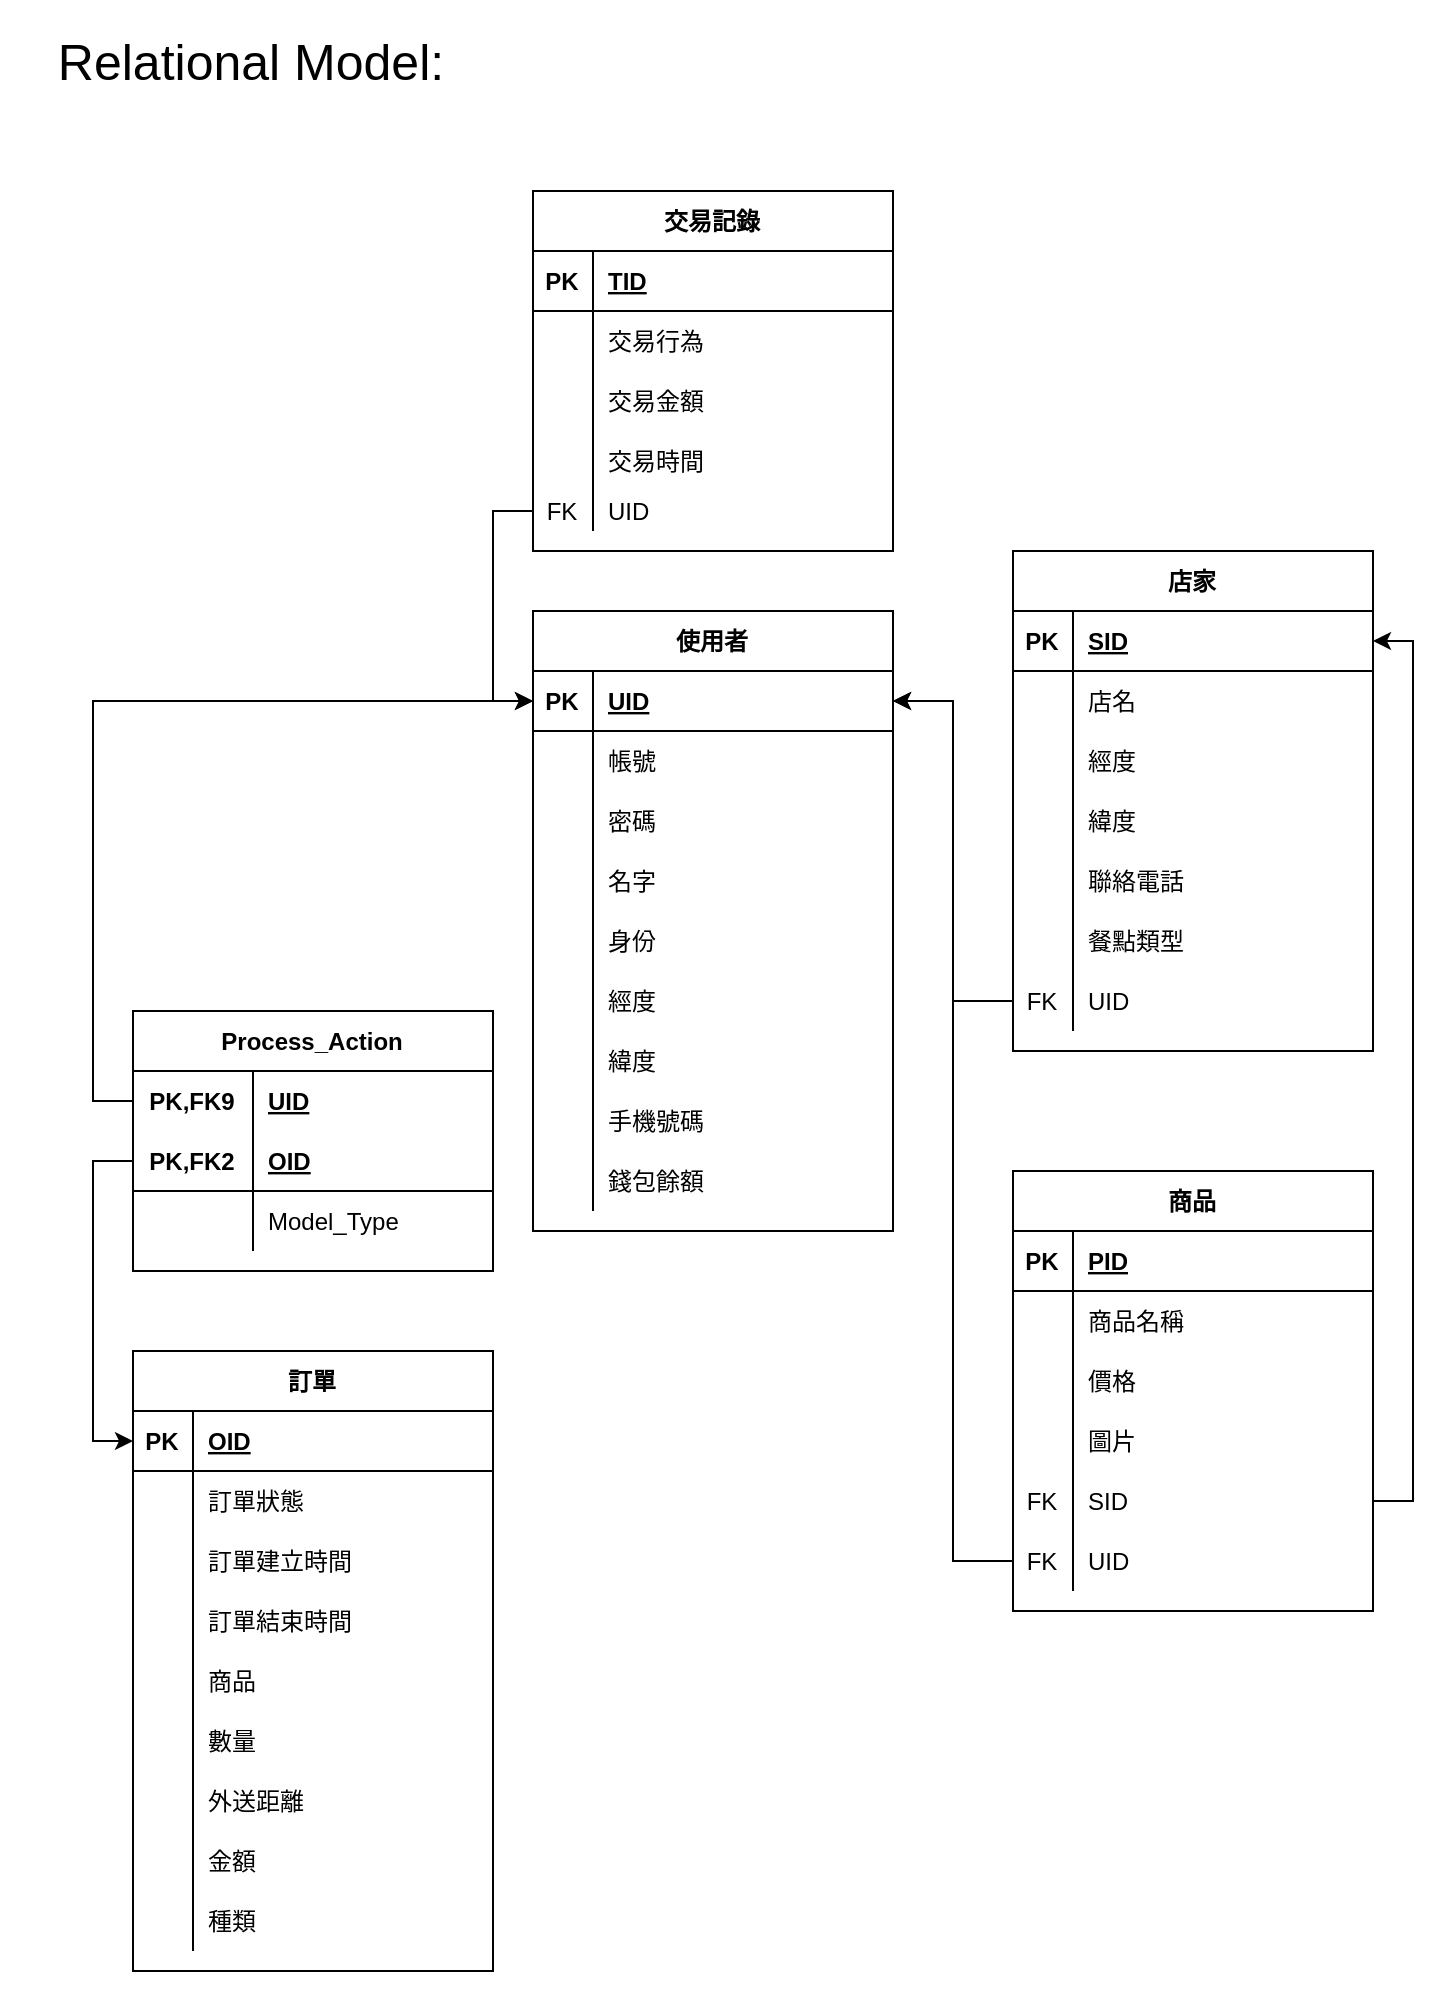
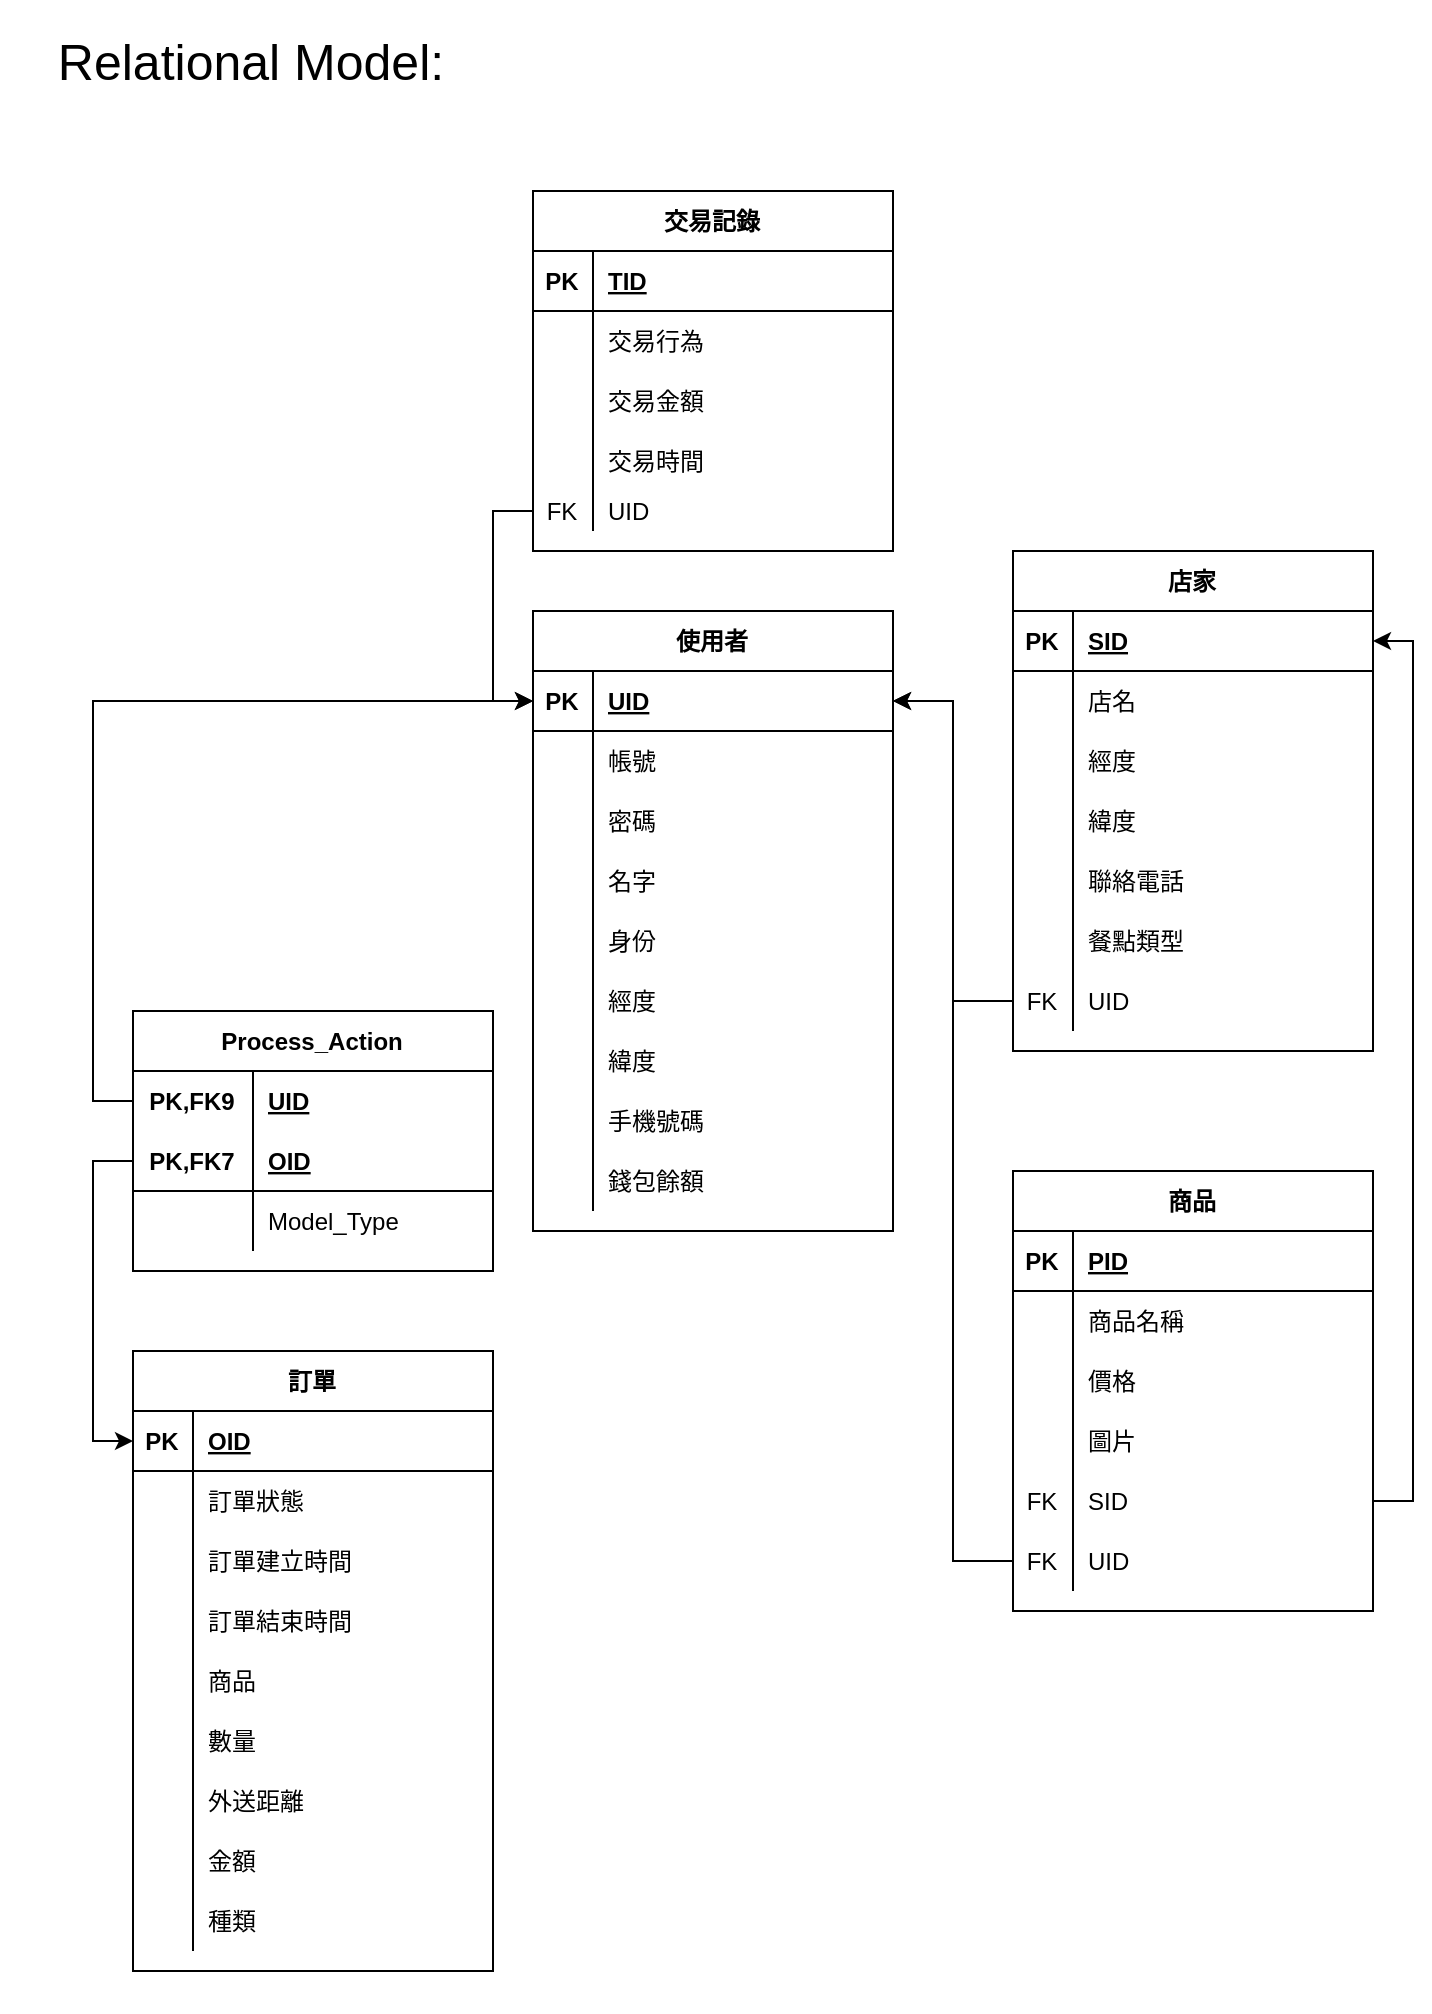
node "PK,FK2": label "PK,FK2" -> "PK,FK7"
